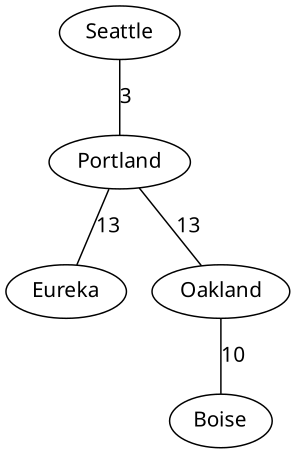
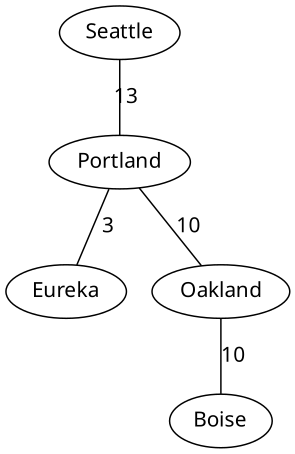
edge "Seattle" -- "Portland": label "3" -> "13"
edge "Portland" -- "Eureka": label "13" -> "3"
edge "Portland" -- "Oakland": label "13" -> "10"
